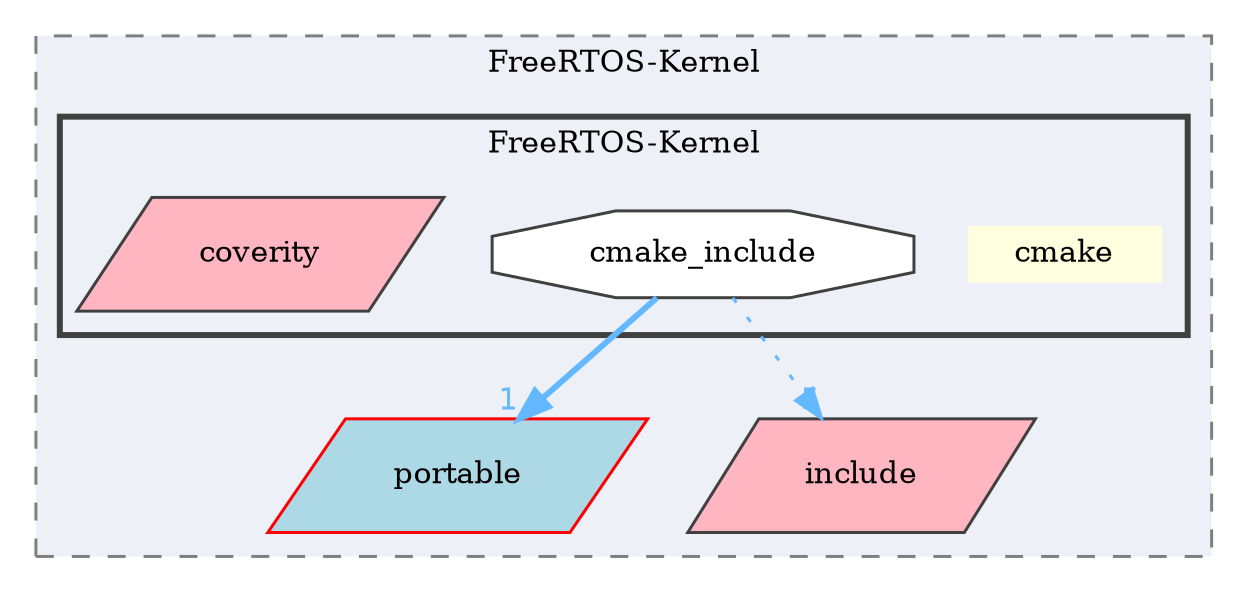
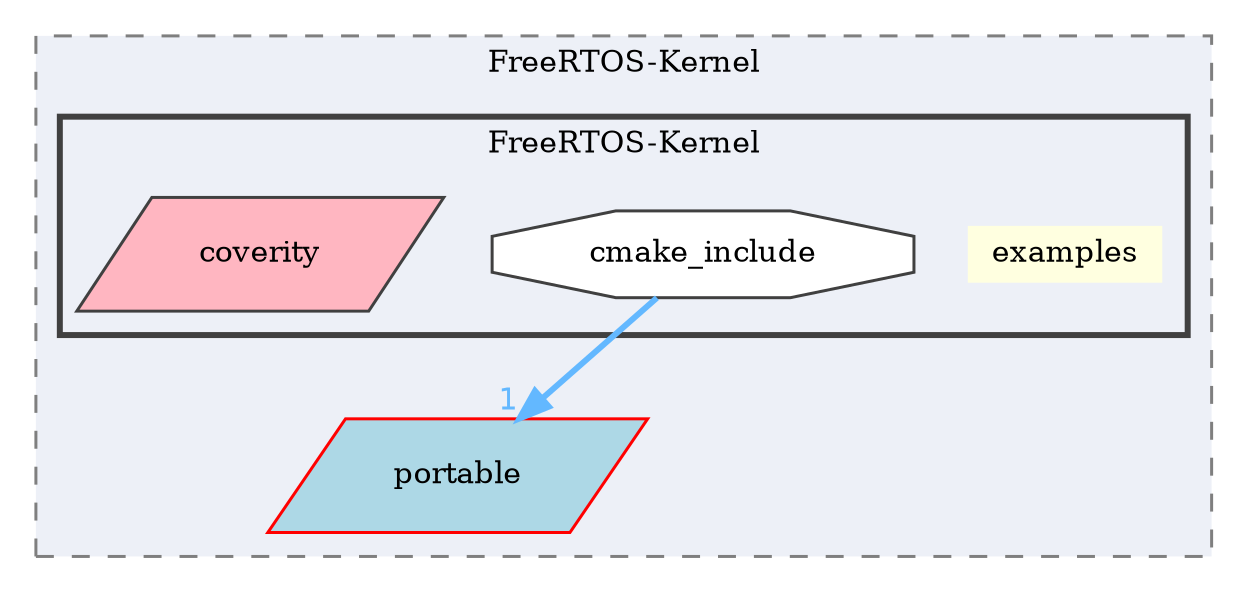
node "cmake": label "cmake" -> "examples"
node "include": removed
